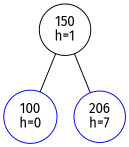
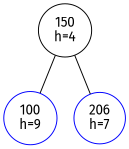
node "150 h=1": label "150 h=1" -> "150 h=4"
node "100 h=0": label "100 h=0" -> "100 h=9"
